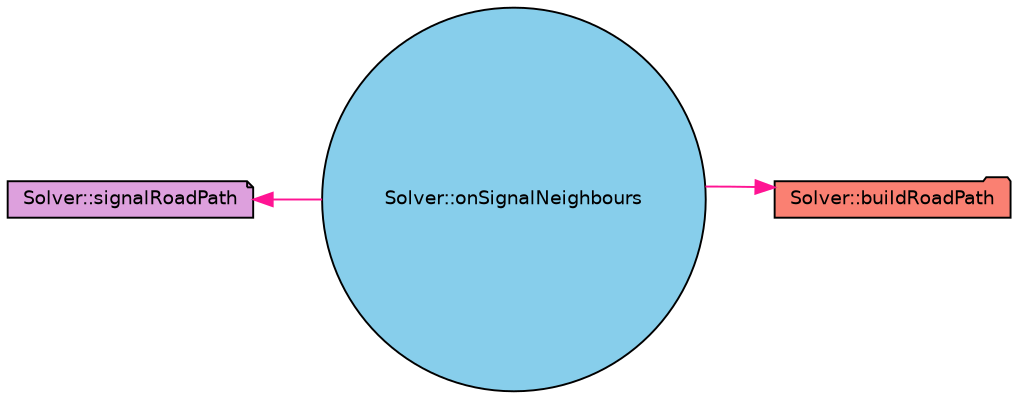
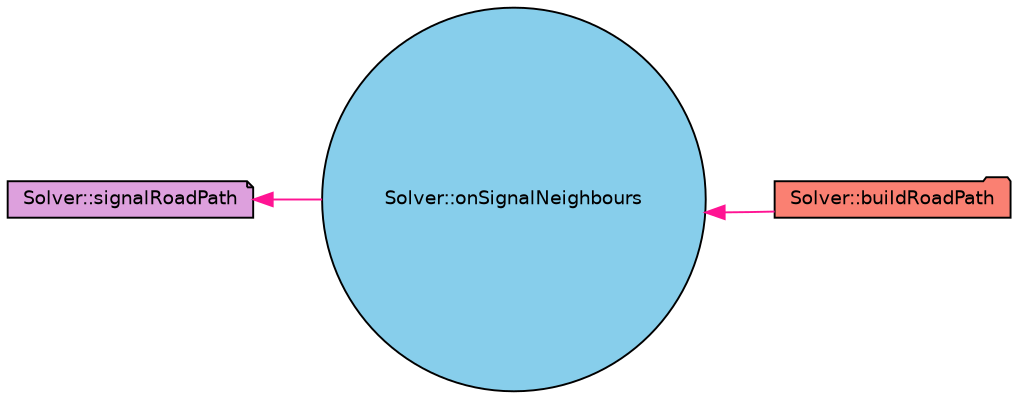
edge "Solver::onSignalNeighbours" -> "Solver::buildRoadPath": reversed
